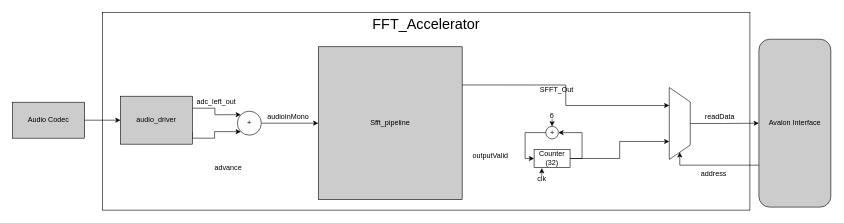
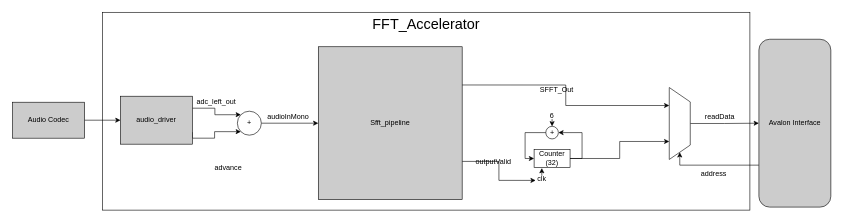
node "outputValid": moved (491, 156) -> (494, 162)
edge "Sfft_pipeline" -> "clk": added
